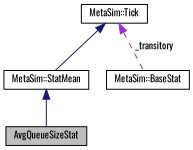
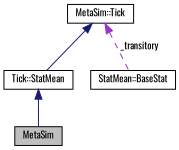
node "MetaSim::StatMean": label "MetaSim::StatMean" -> "Tick::StatMean"
node "MetaSim::BaseStat": label "MetaSim::BaseStat" -> "StatMean::BaseStat"
node "AvgQueueSizeStat": label "AvgQueueSizeStat" -> "MetaSim"
